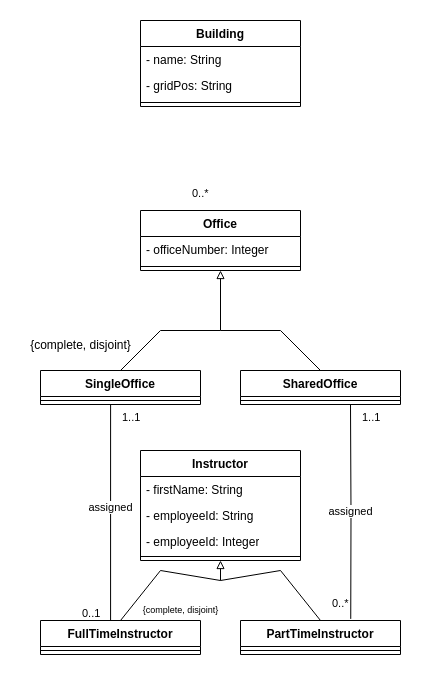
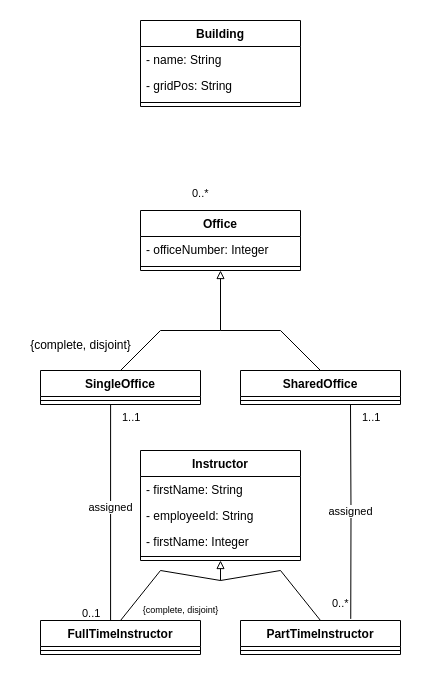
node "- employeeId: Integer": label "- employeeId: Integer" -> "- firstName: Integer"
